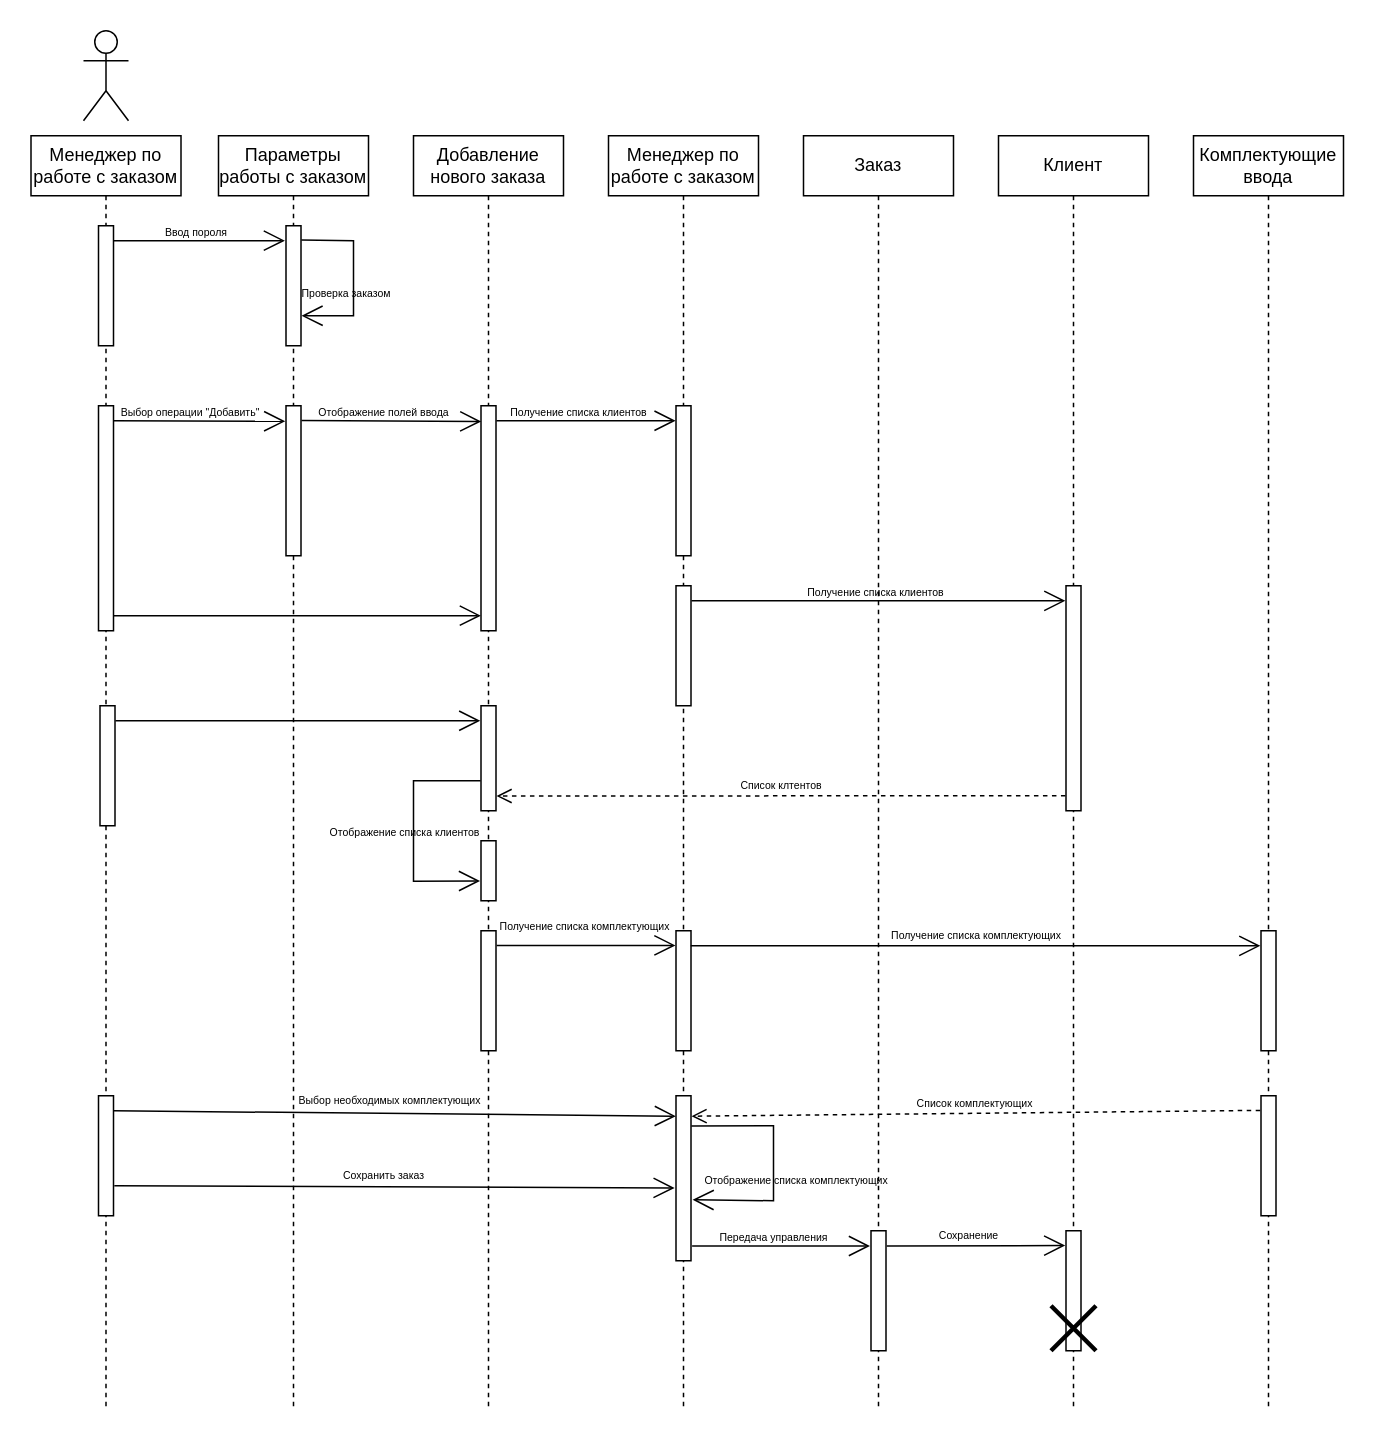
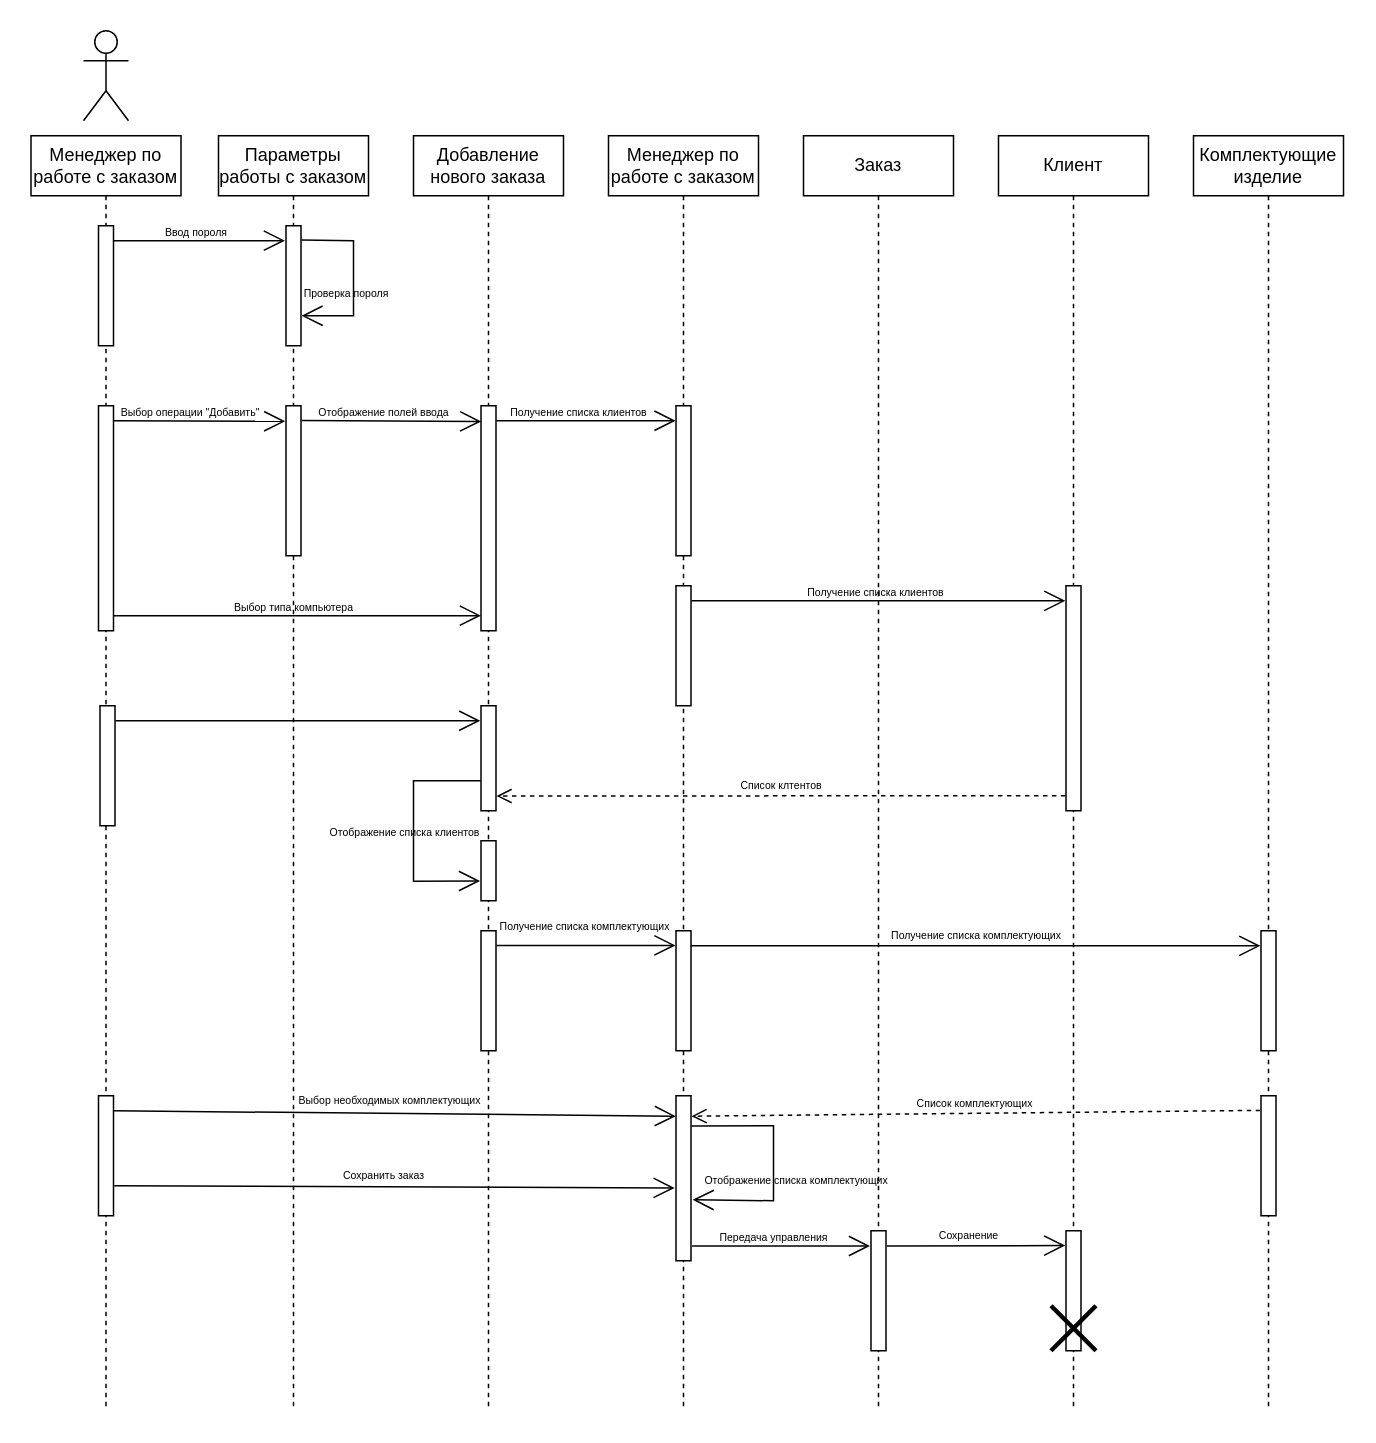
node "Комплектующие ввода": label "Комплектующие ввода" -> "Комплектующие изделие"
node "Проверка заказом": label "Проверка заказом" -> "Проверка пороля"
node "Выбор типа компьютера": added
